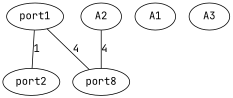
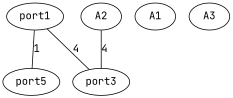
node "port2": label "port2" -> "port5"
node "port8": label "port8" -> "port3"
